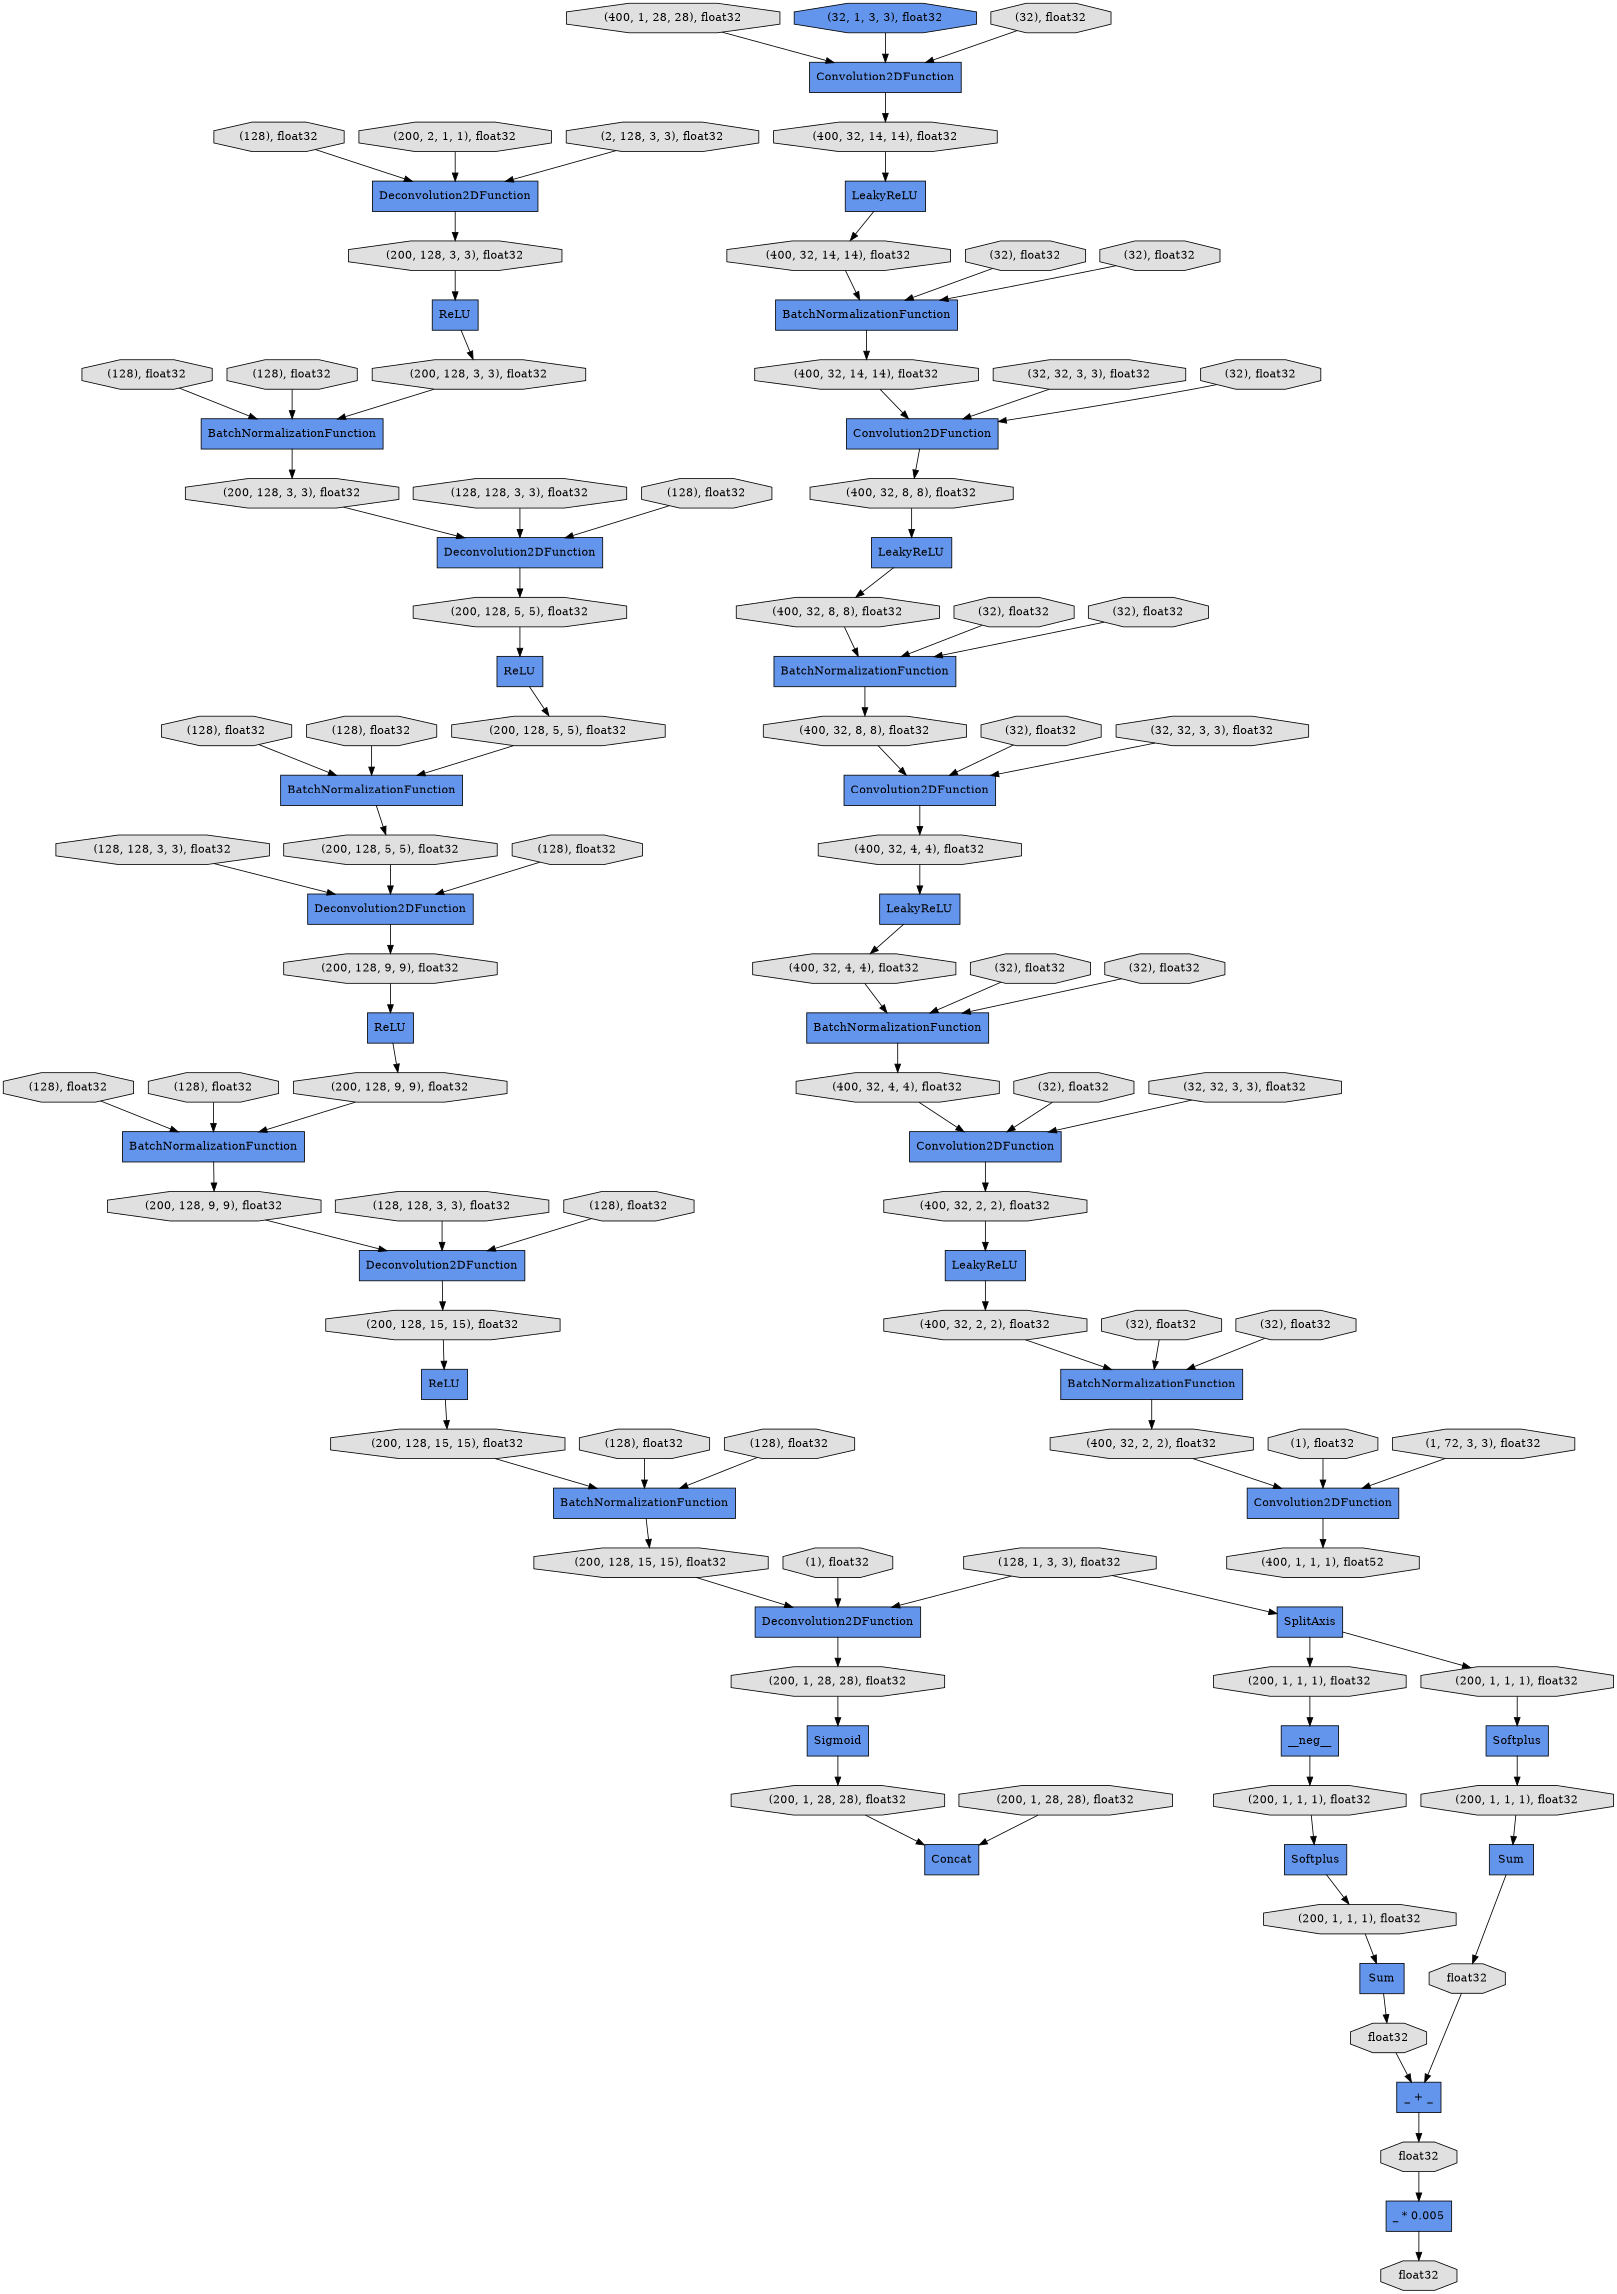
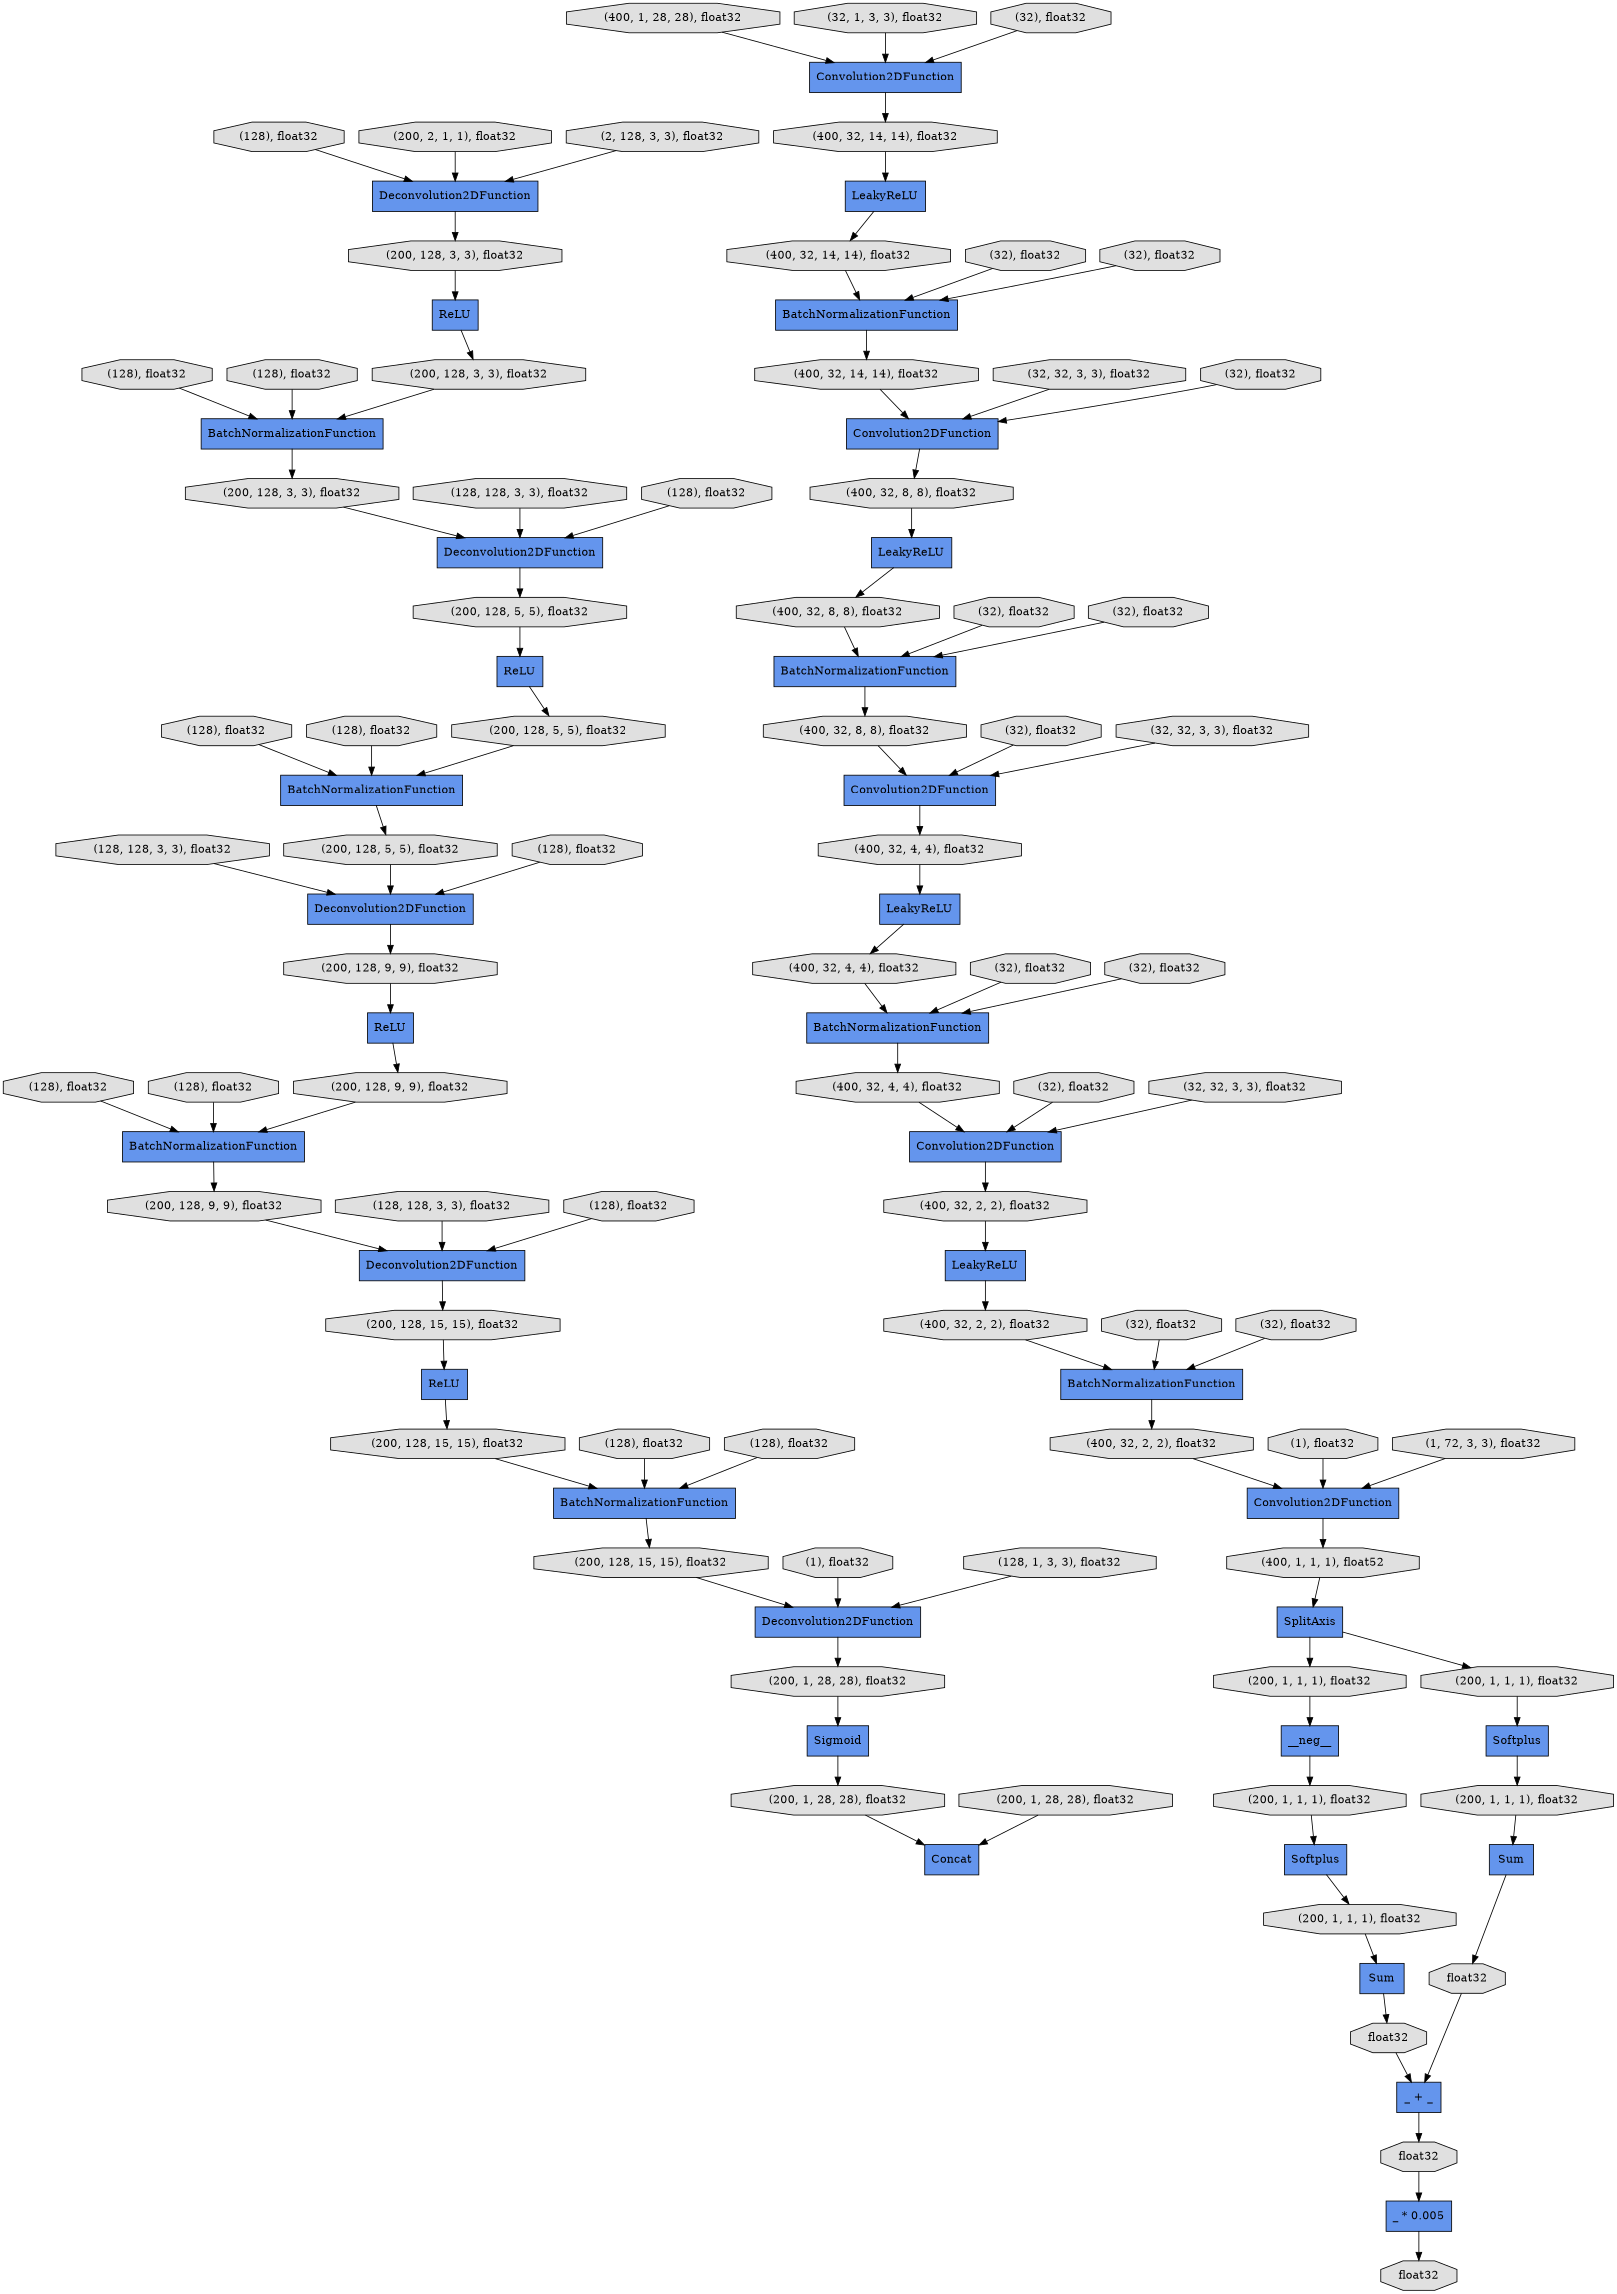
node "(32, 1, 3, 3), float32": fillcolor #6495ed -> #e0e0e0
edge "(128, 1, 3, 3), float32" -> "SplitAxis": now "(400, 1, 1, 1), float52" -> "SplitAxis"
